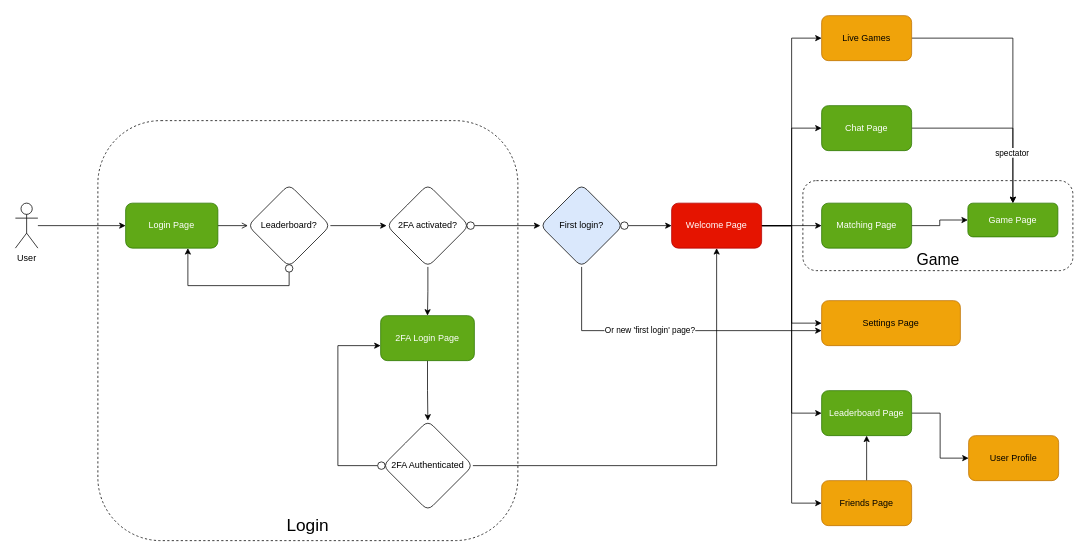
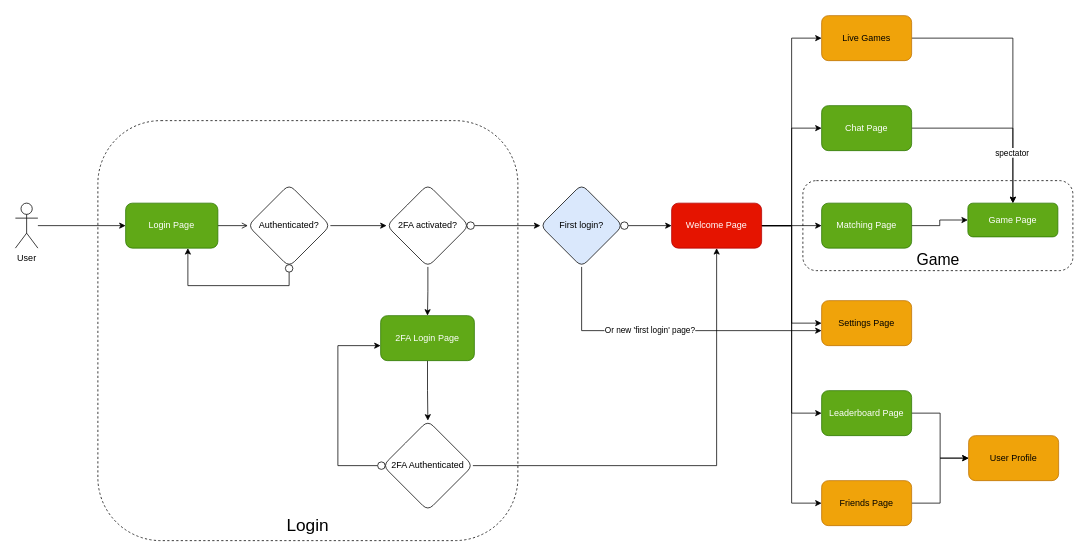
node "Leaderboard?": label "Leaderboard?" -> "Authenticated?"
node "Settings Page": size 139x45 -> 90x45
edge "Friends Page" -> "Leaderboard Page": now "Friends Page" -> "User Profile"
